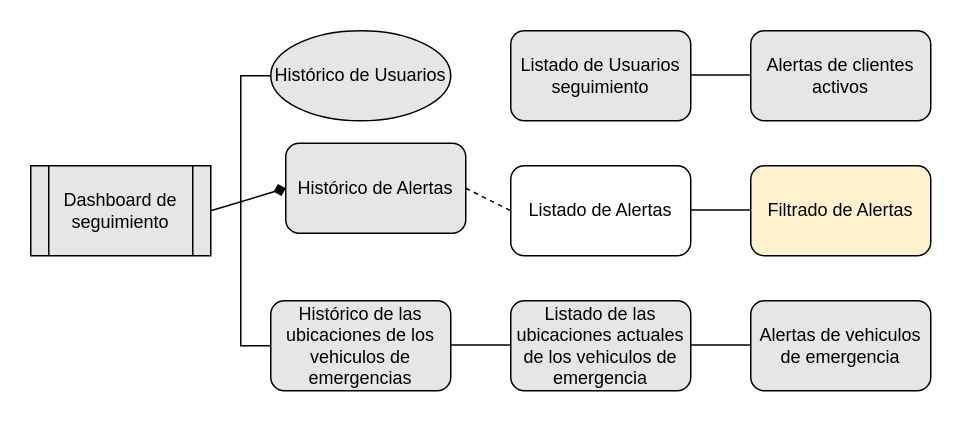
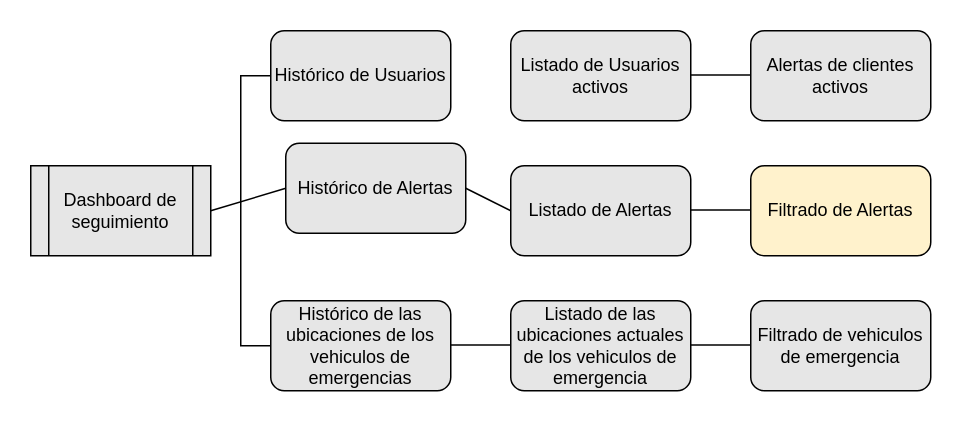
node "Histórico de Usuarios": shape ellipse -> rounded rectangle
node "Listado de Usuarios seguimiento": label "Listado de Usuarios seguimiento" -> "Listado de Usuarios activos"
edge "Dashboard de seguimiento" -> "Histórico de Alertas": arrowhead diamond -> none
edge "Histórico de Alertas" -- "Listado de Alertas": style dashed -> solid
node "Listado de Alertas": fillcolor #ffffff -> #e6e6e6
node "Alertas de vehiculos de emergencia": label "Alertas de vehiculos de emergencia" -> "Filtrado de vehiculos de emergencia"
